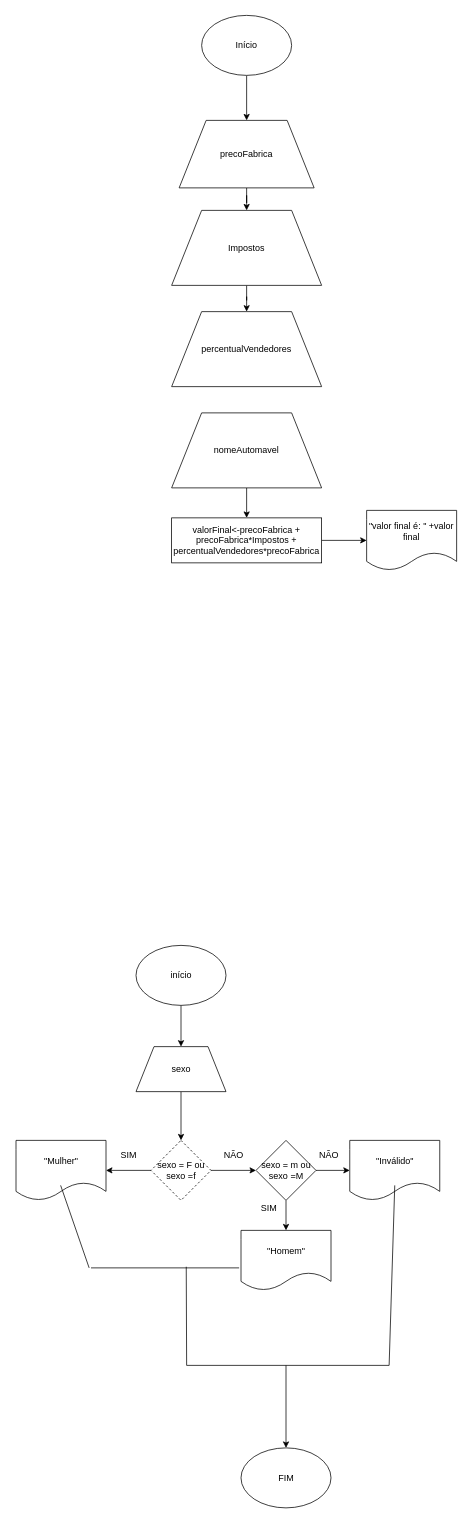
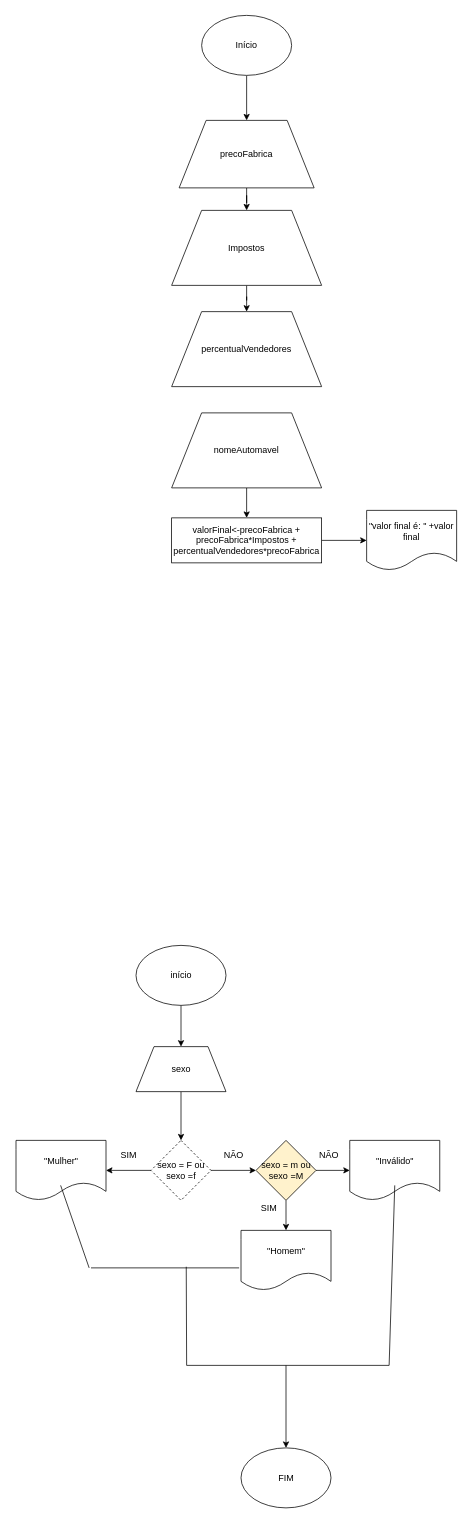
node "sexo = m ou sexo =M": fillcolor #ffffff -> #fff2cc
